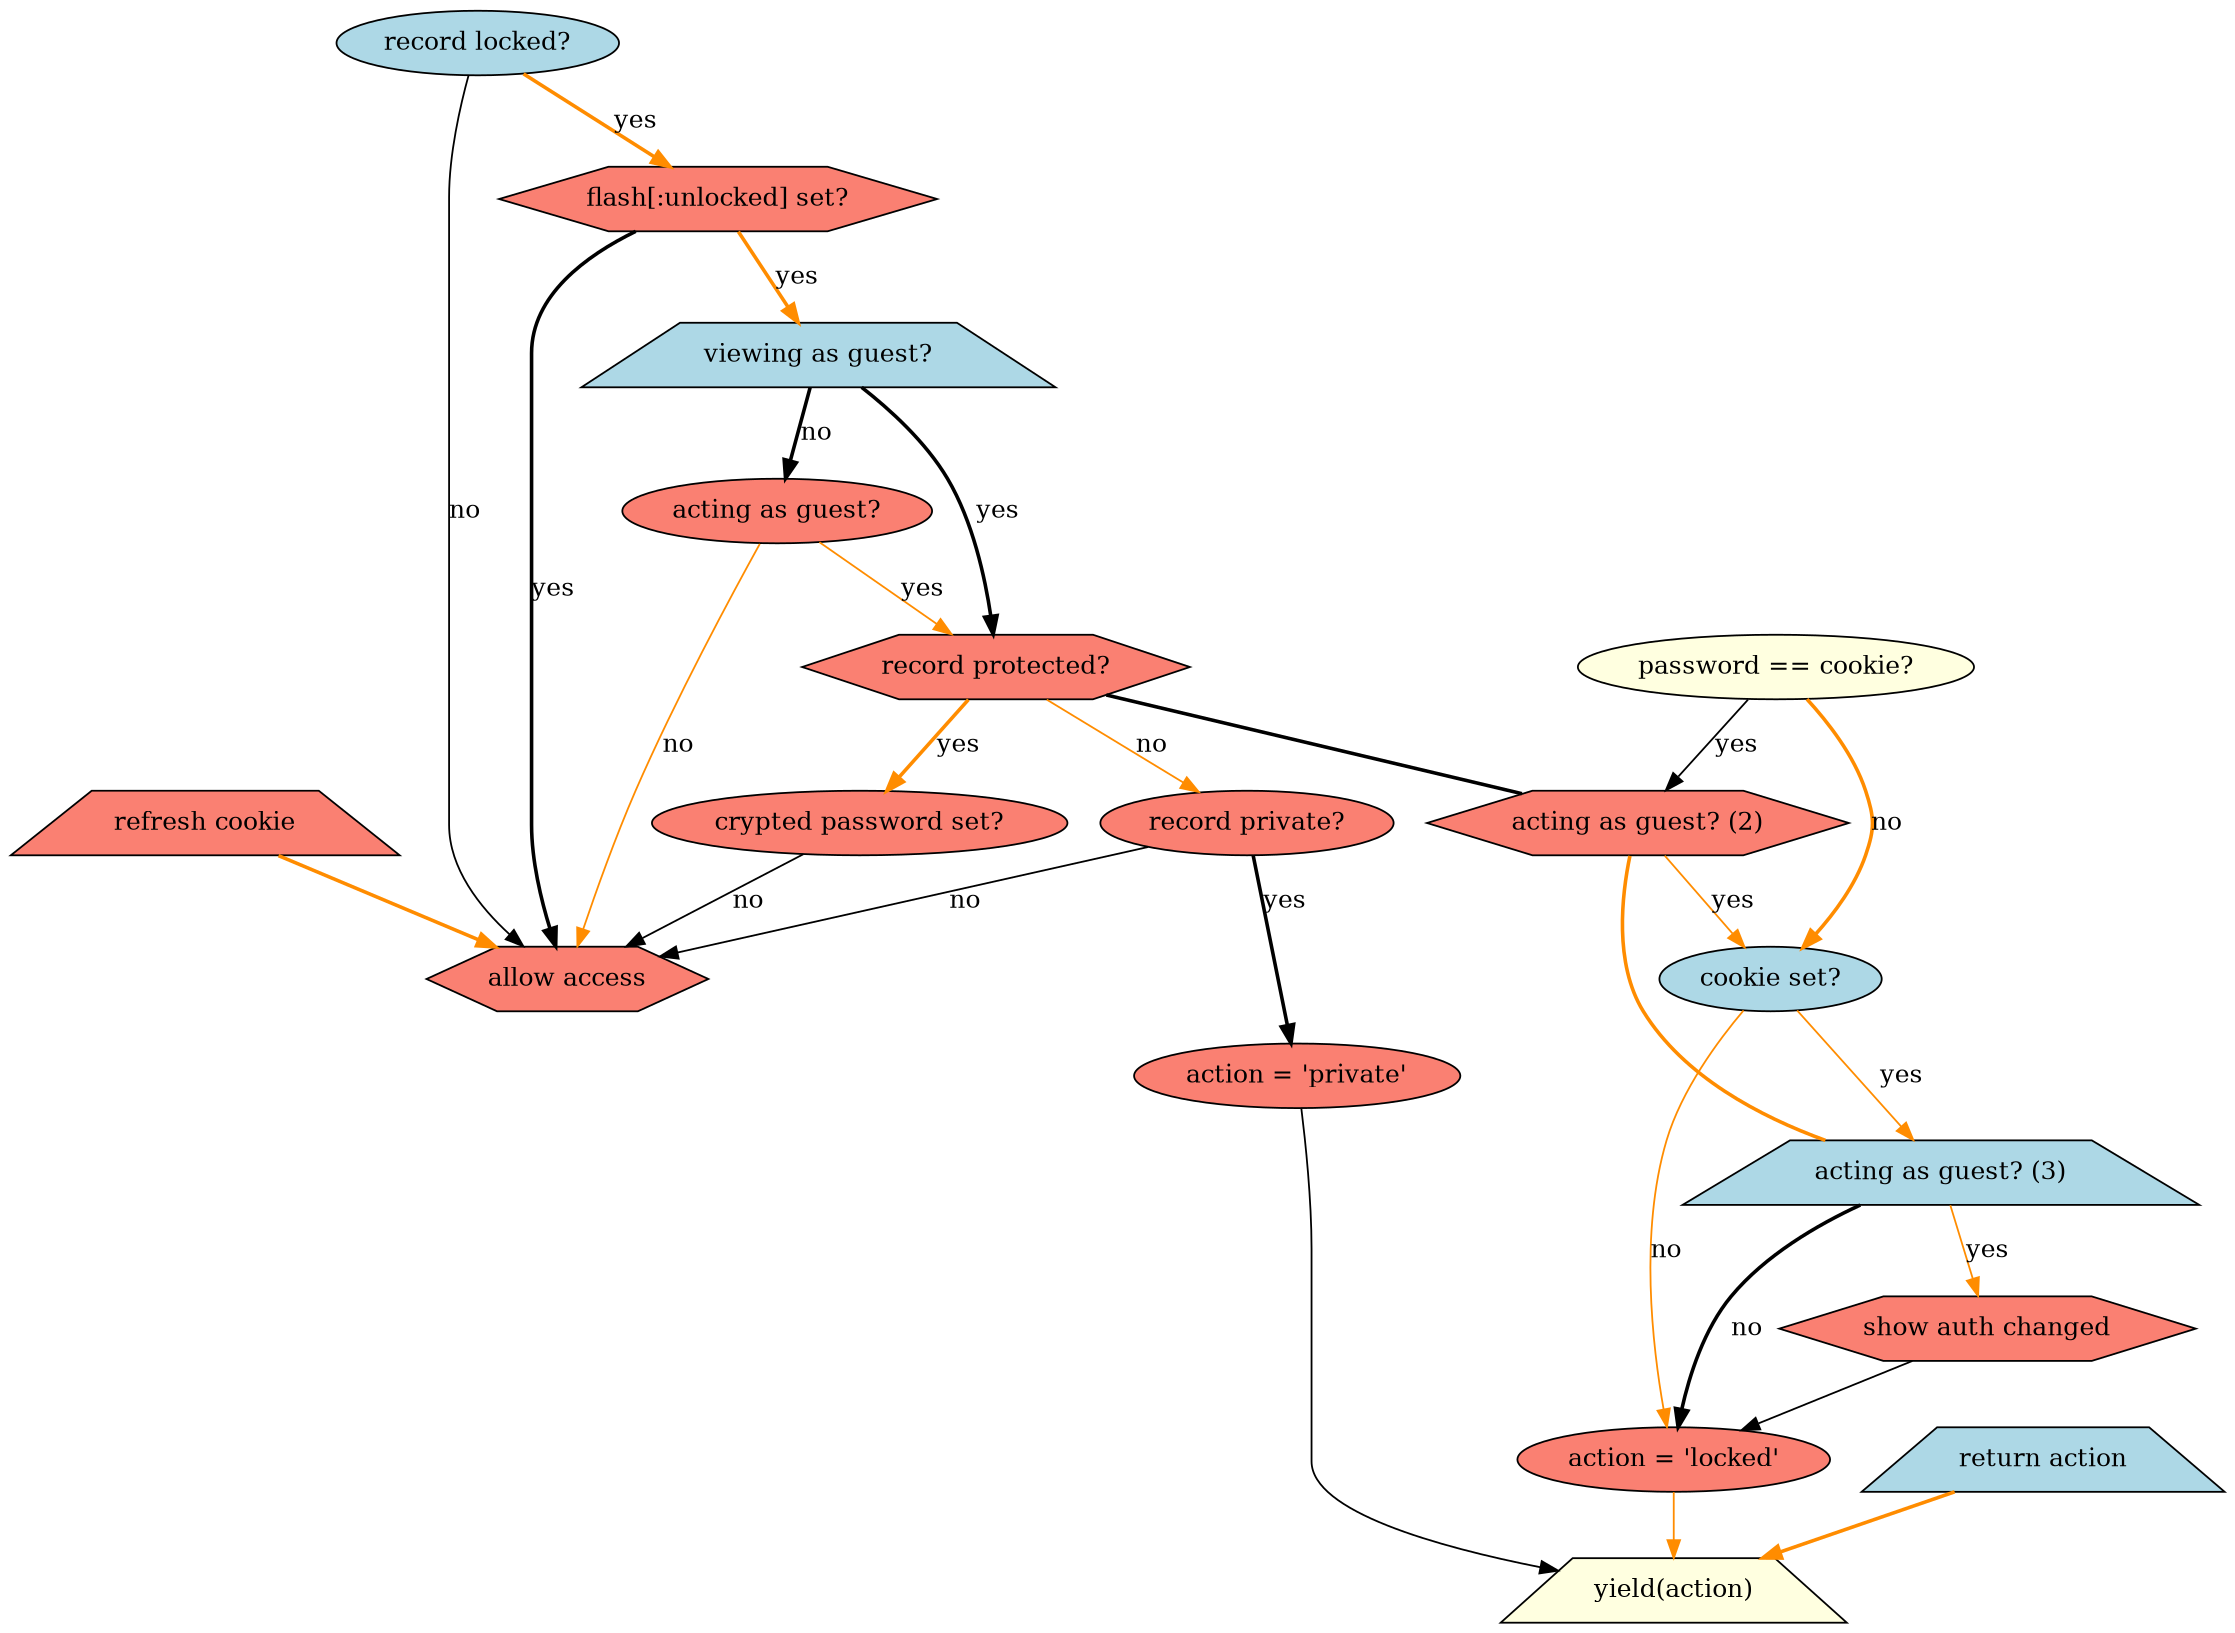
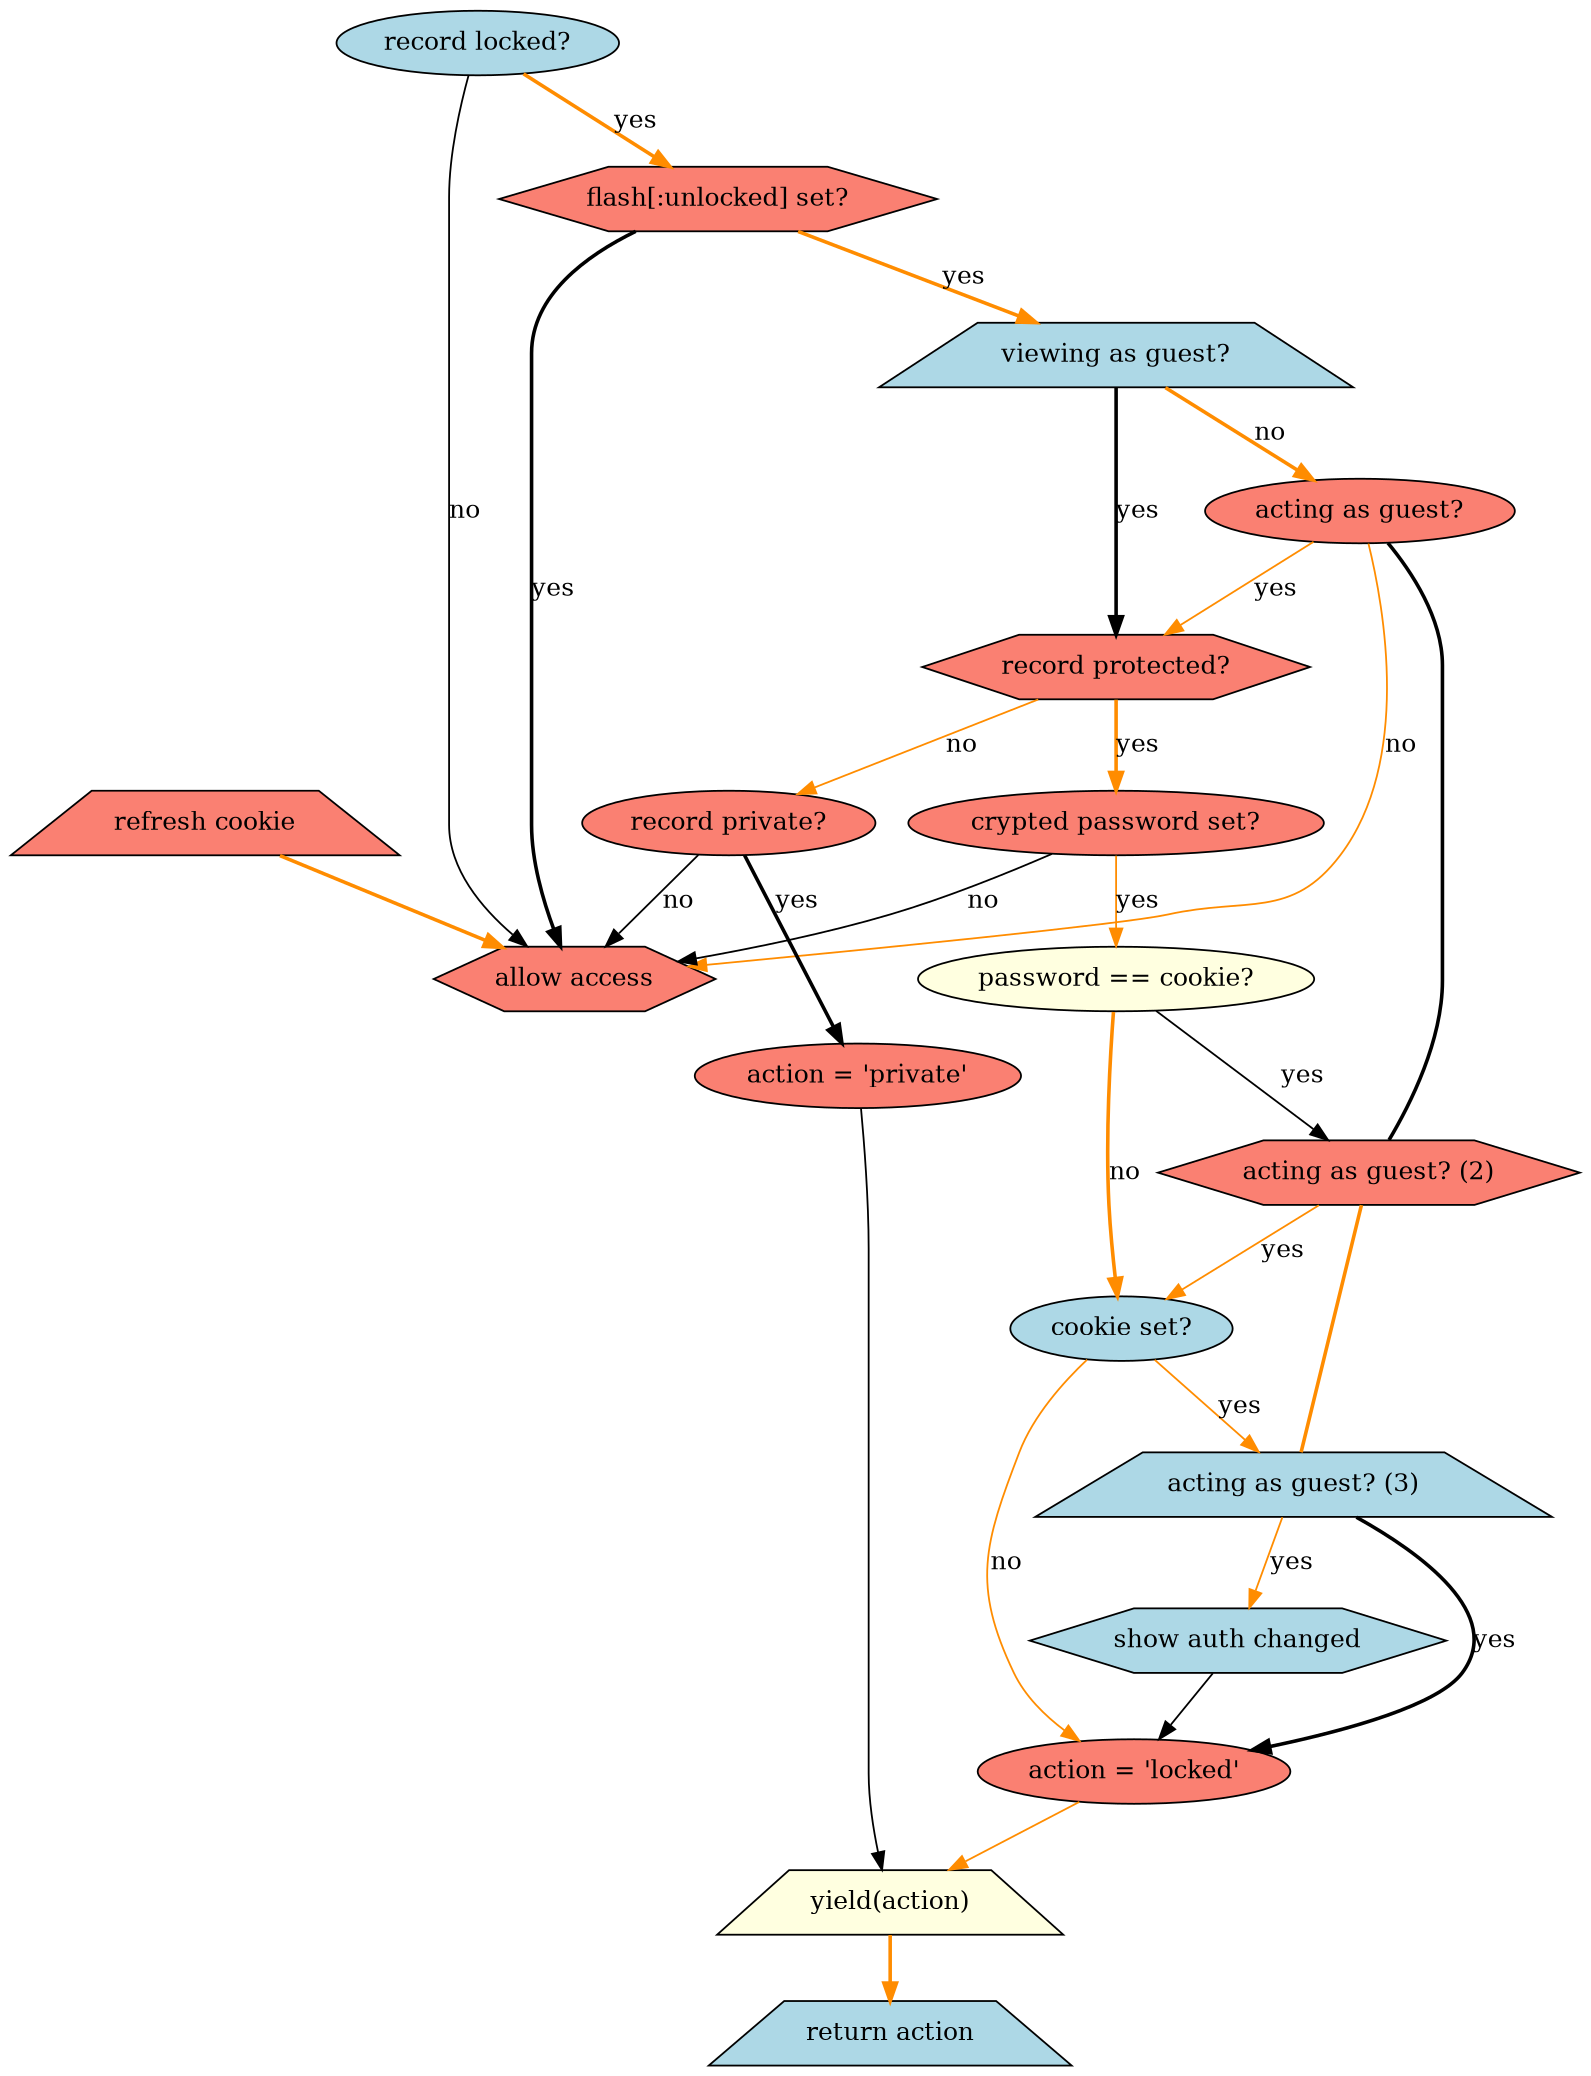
edge "viewing as guest?" -> "acting as guest?": color black -> darkorange
edge "record protected?" -- "acting as guest? (2)": now "acting as guest?" -- "acting as guest? (2)"
edge "crypted password set?" -> "password == cookie?": added, label "yes"
edge "acting as guest? (3)" -> "action = 'locked'": label "no" -> "yes"
node "show auth changed": fillcolor salmon -> lightblue
edge "return action" -> "yield(action)": reversed
